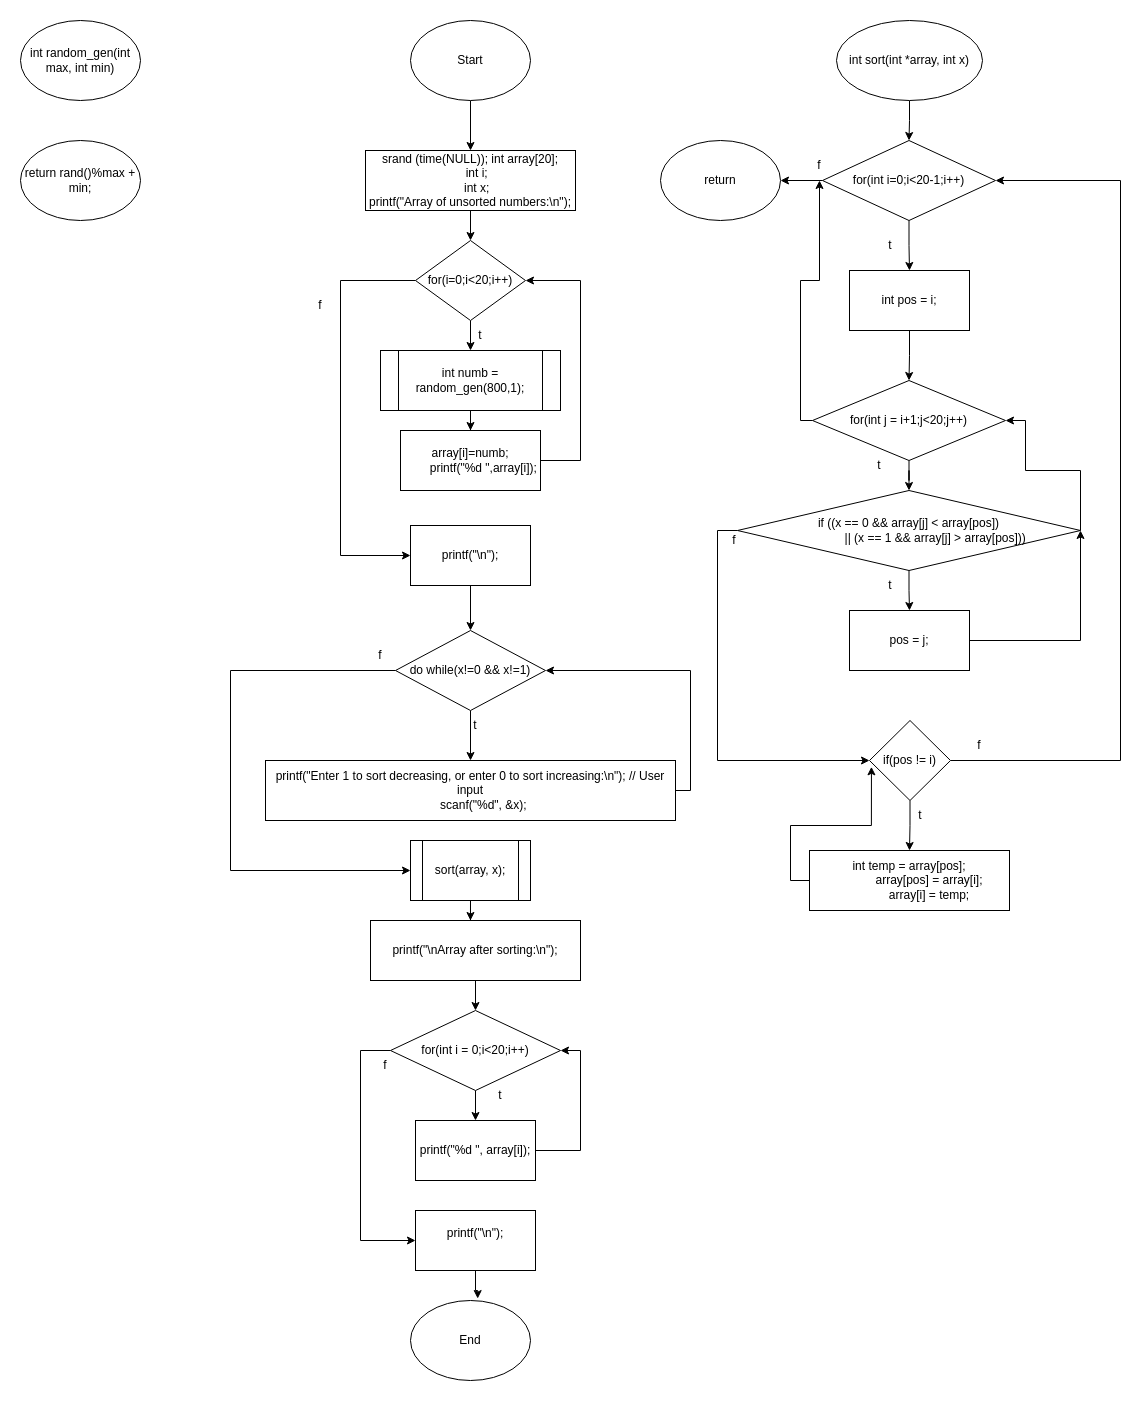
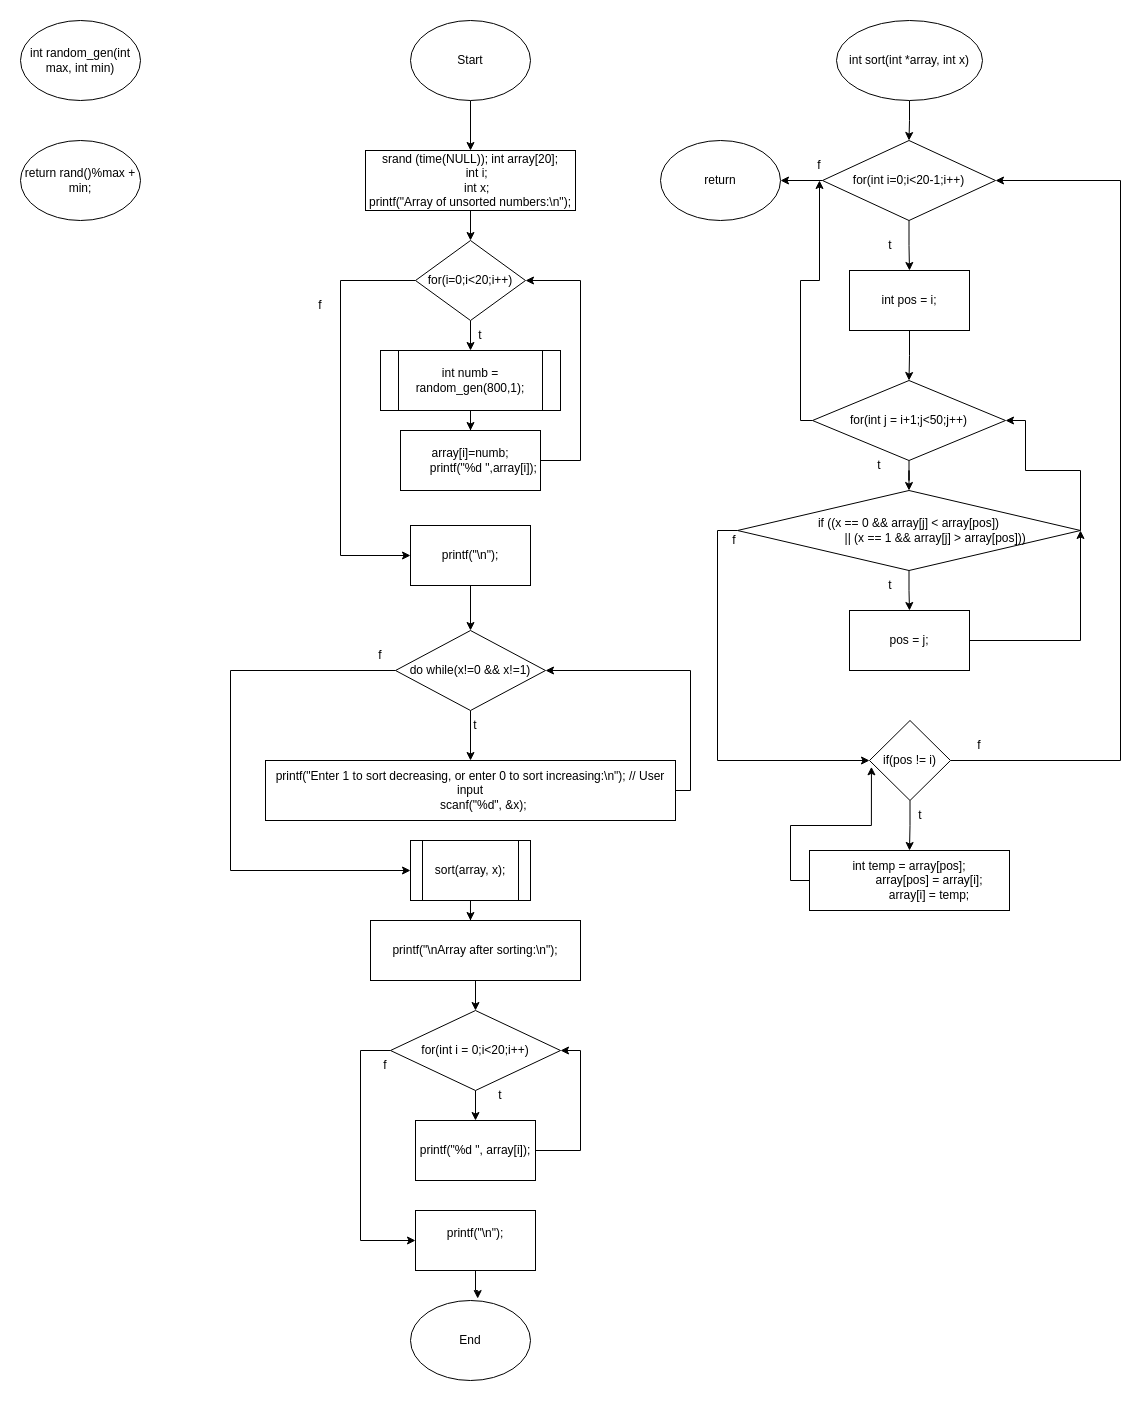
node "for(int j = i+1;j<20;j++)": label "for(int j = i+1;j<20;j++)" -> "for(int j = i+1;j<50;j++)"
